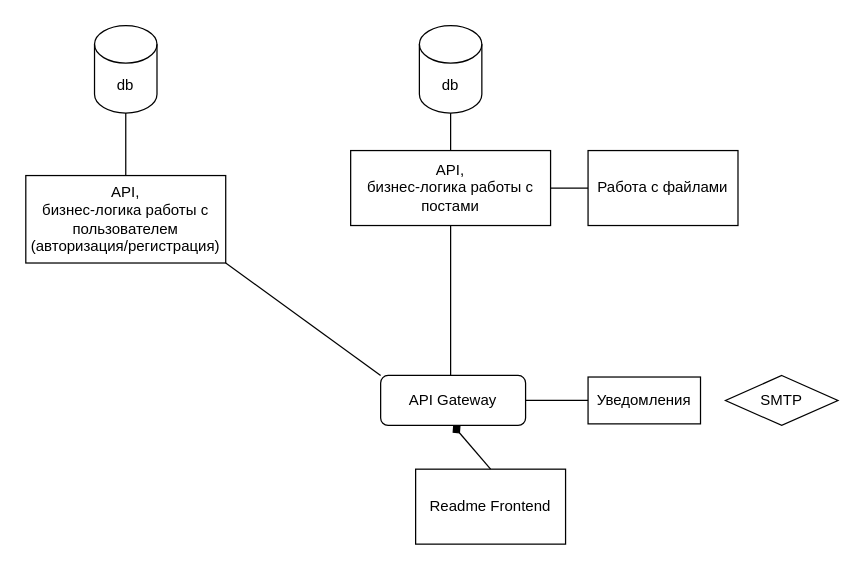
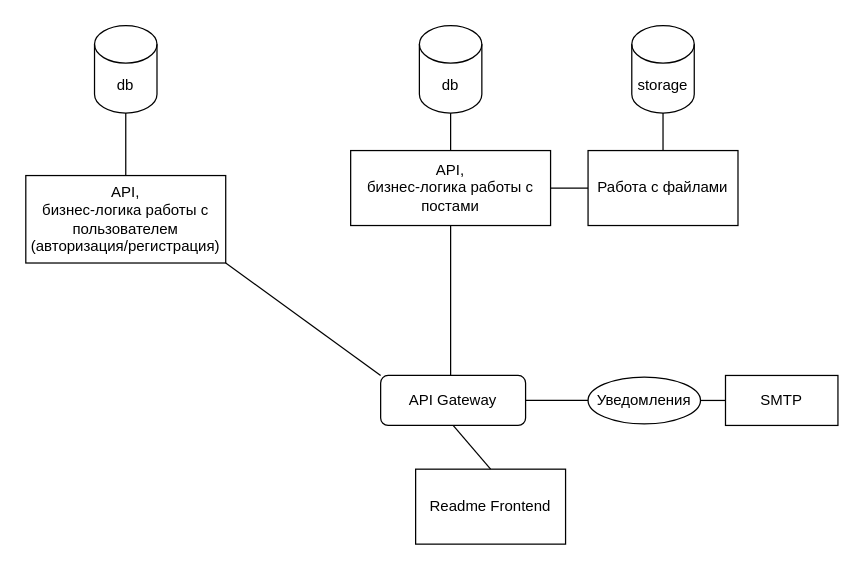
node "storage": added
edge "storage" -- "Работа с файлами": added
node "Уведомления": shape rectangle -> ellipse
edge "Уведомления" -- "SMTP": added
node "SMTP": shape diamond -> rectangle
edge "Readme Frontend" -> "API Gateway": arrowhead diamond -> none
